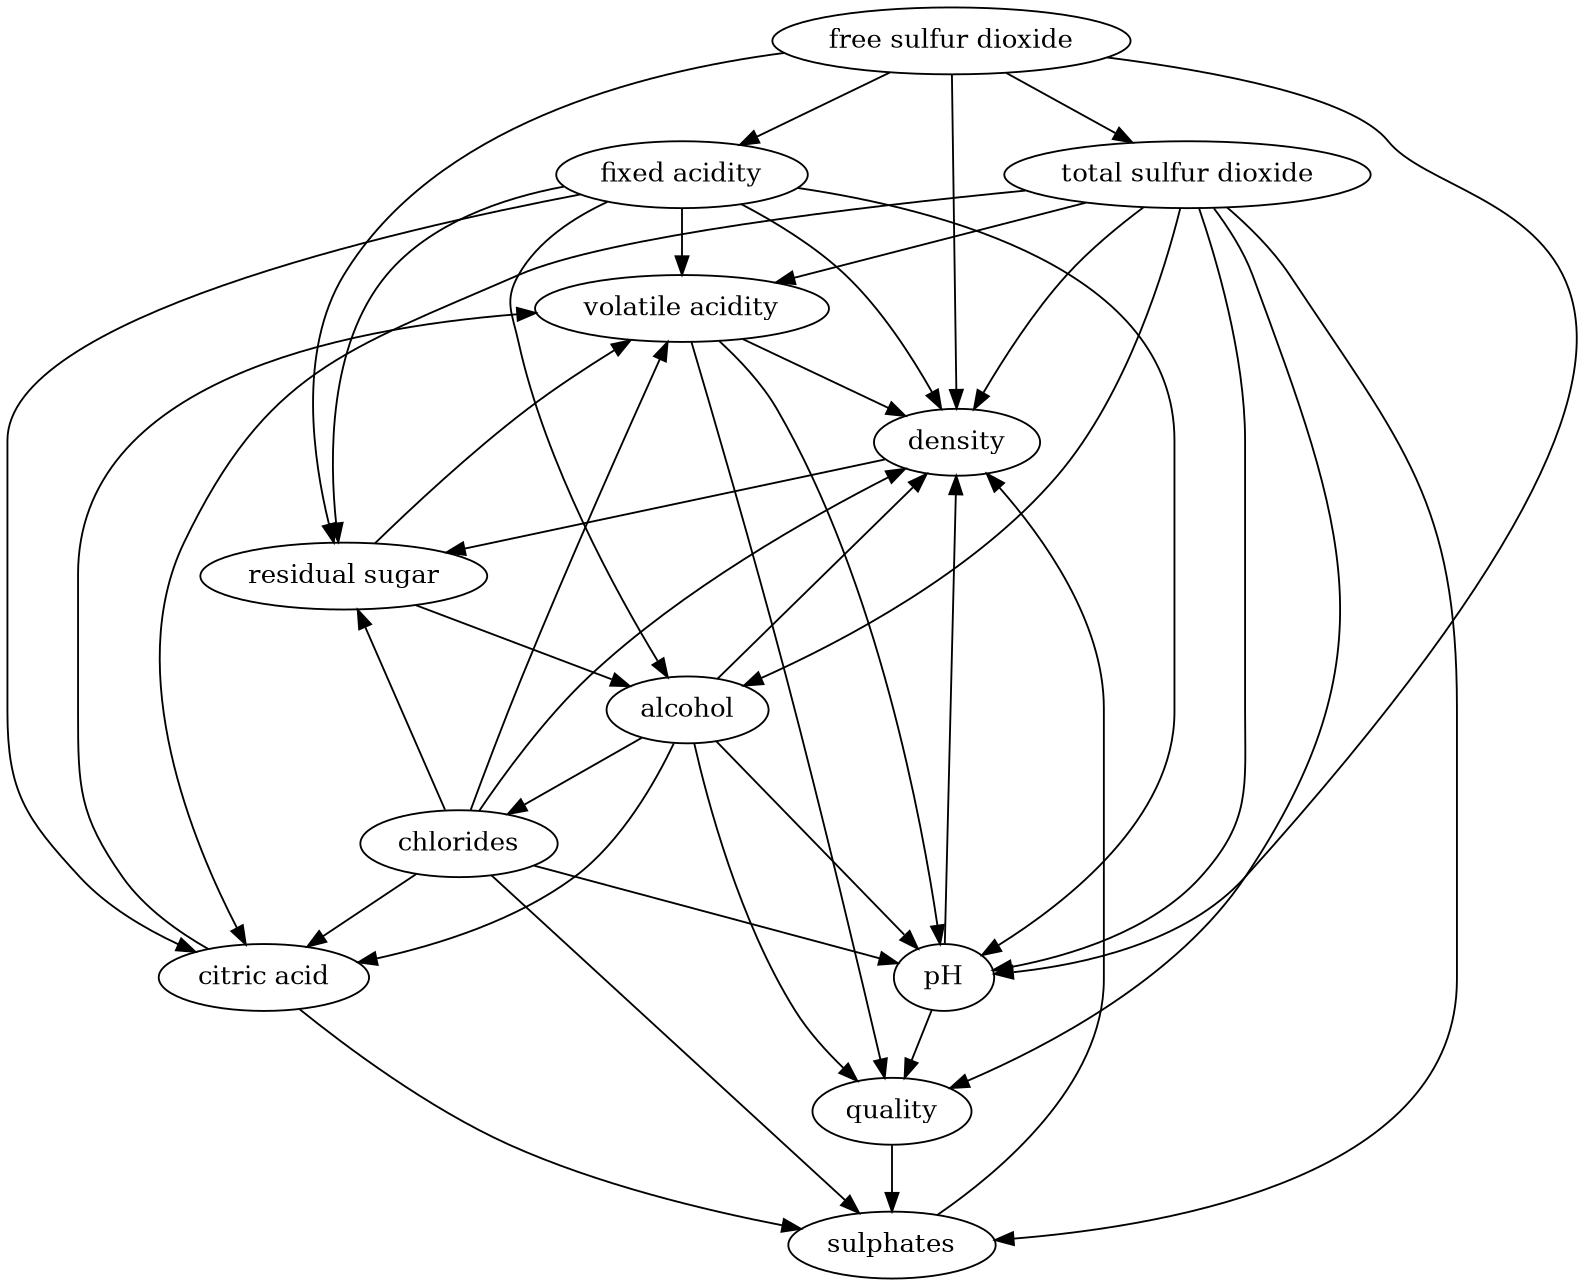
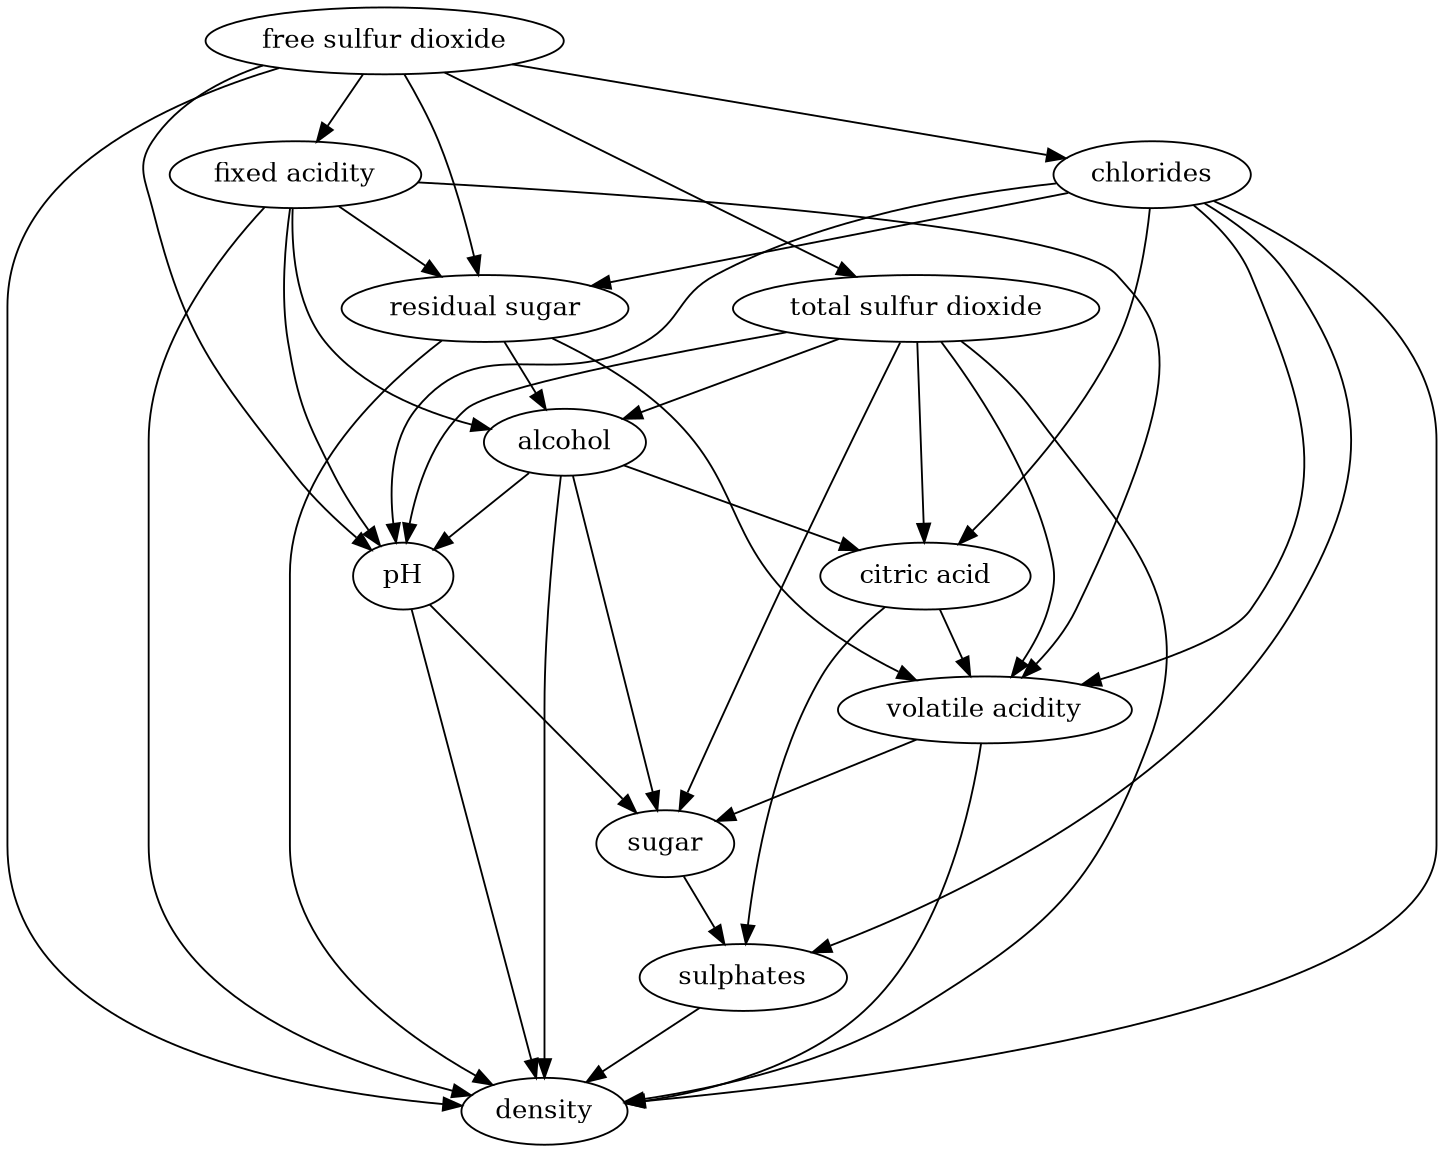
edge "fixed acidity" -> "citric acid": removed
edge "density" -> "residual sugar": reversed
edge "volatile acidity" -> "pH": removed
edge "alcohol" -> "chlorides": now "free sulfur dioxide" -> "chlorides"
edge "total sulfur dioxide" -> "sulphates": removed
node "quality": label "quality" -> "sugar"
